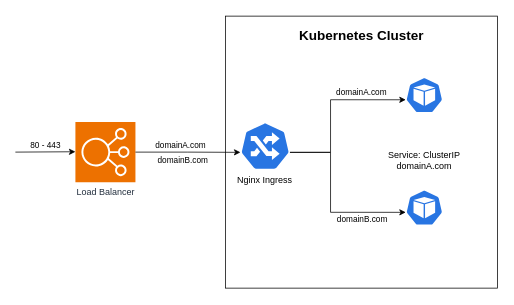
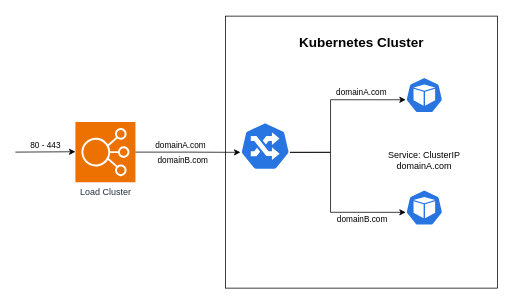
node "Kubernetes Cluster": moved (361, 36) -> (361, 43)
node "Nginx Ingress": removed
node "Load Balancer": label "Load Balancer" -> "Load Cluster"
